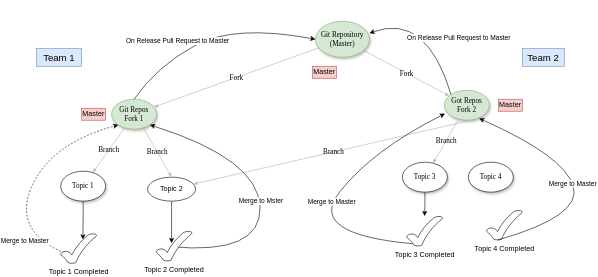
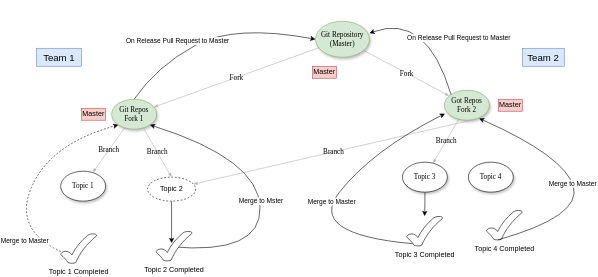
node "Topic 2": style solid -> dashed
edge "Topic 1" -> "Topic 1 Completed": removed
